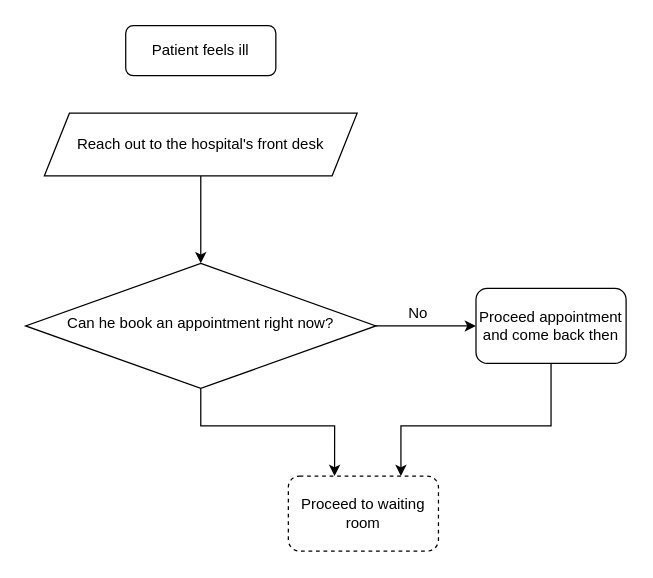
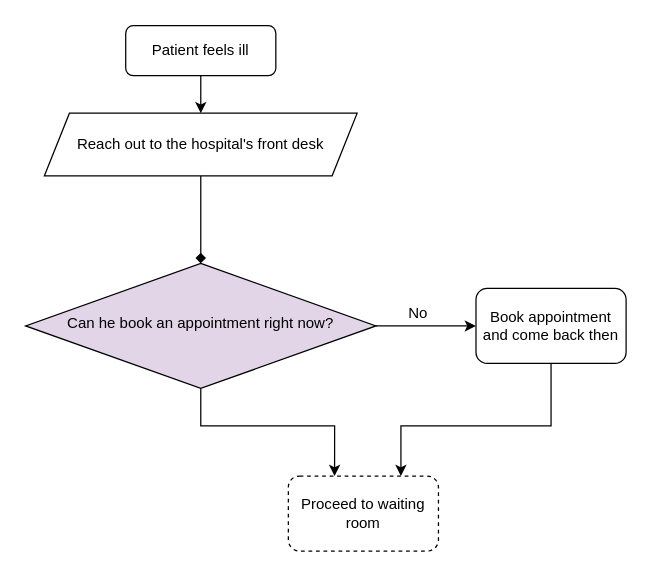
edge "Patient feels ill" -> "Reach out to the hospital's front desk": added
edge "Reach out to the hospital's front desk" -> "Can he book an appointment right now?": arrowhead classic -> diamond
node "Can he book an appointment right now?": fillcolor #ffffff -> #e1d5e7
node "Proceed appointment and come back then": label "Proceed appointment and come back then" -> "Book appointment and come back then"
